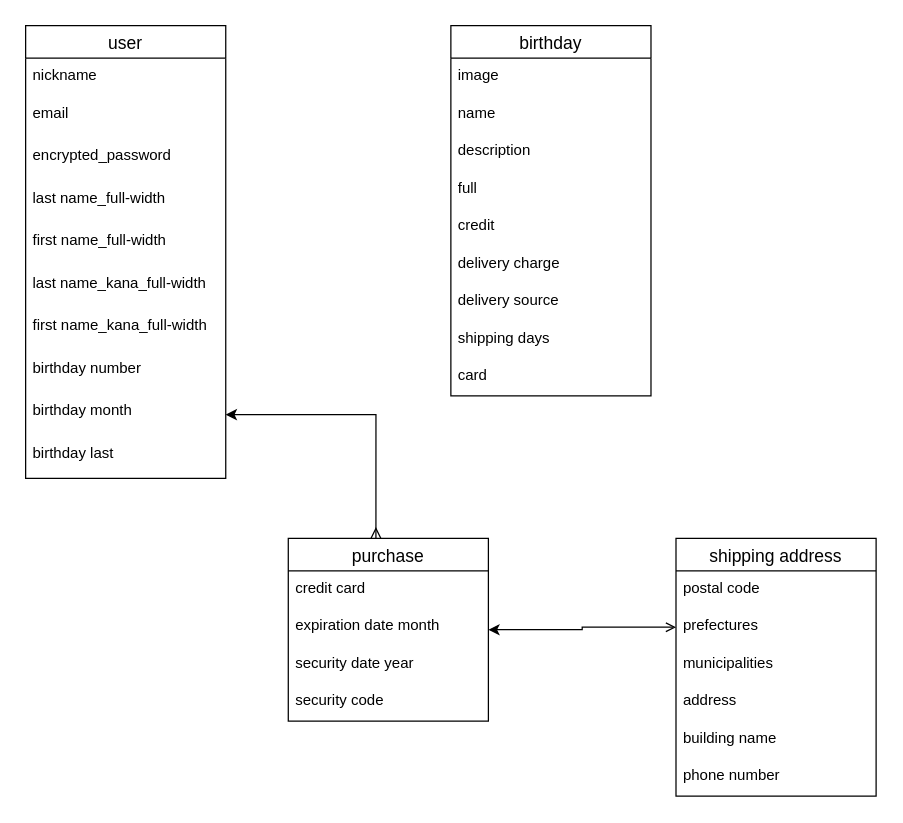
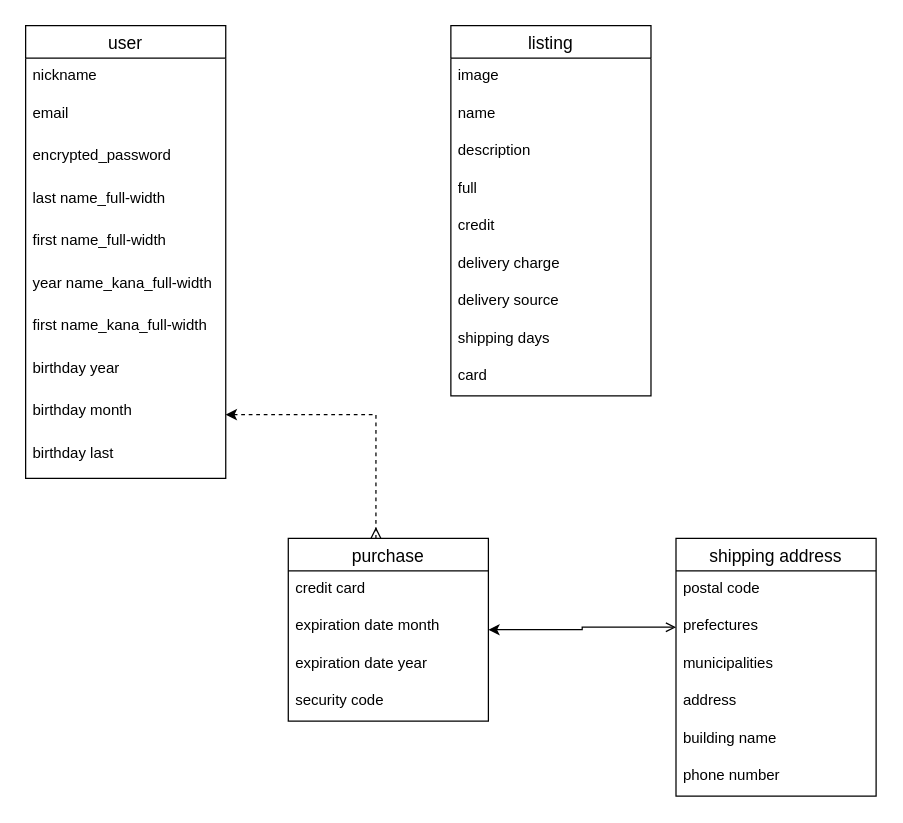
node "birthday": label "birthday" -> "listing"
node "last name_kana_full-width": label "last name_kana_full-width" -> "year name_kana_full-width"
node "birthday number": label "birthday number" -> "birthday year"
edge "birthday month" -- "purchase": style solid -> dashed
node "security date year": label "security date year" -> "expiration date year"
